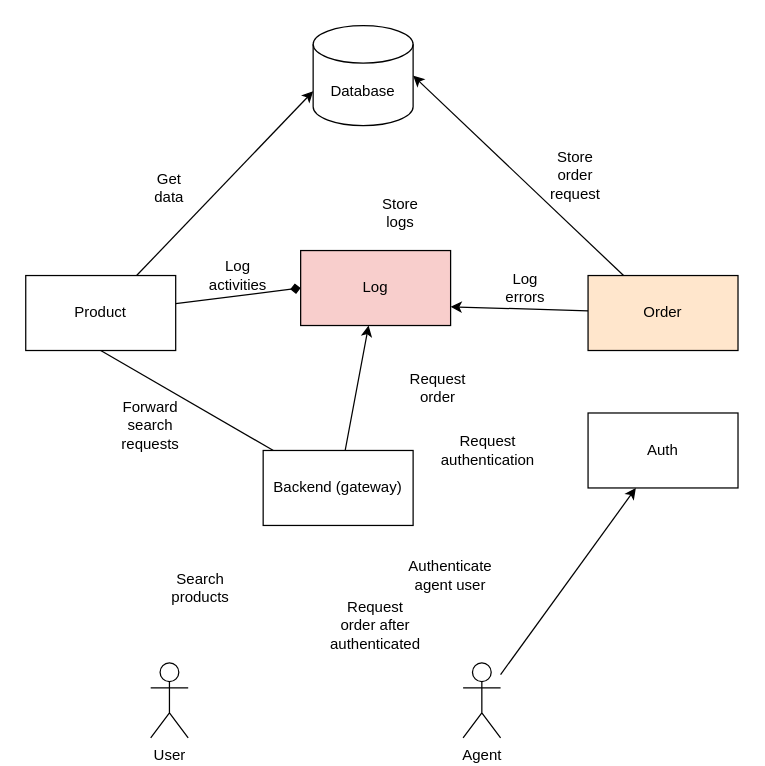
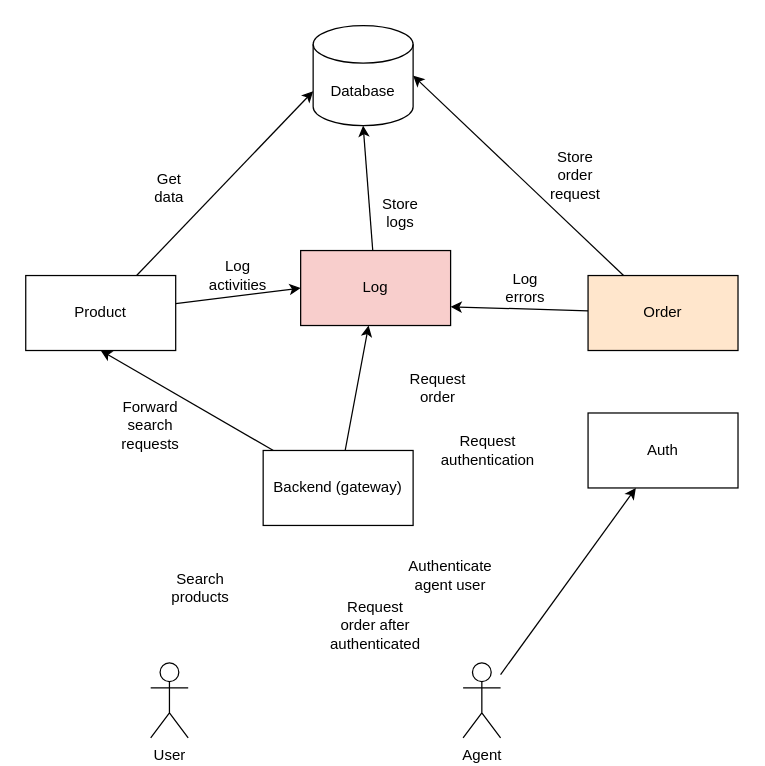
edge "Log" -> "Database": added
edge "Product" -> "Log": arrowhead diamond -> classic
edge "Product" -- "Backend (gateway)": arrowhead none -> classic
